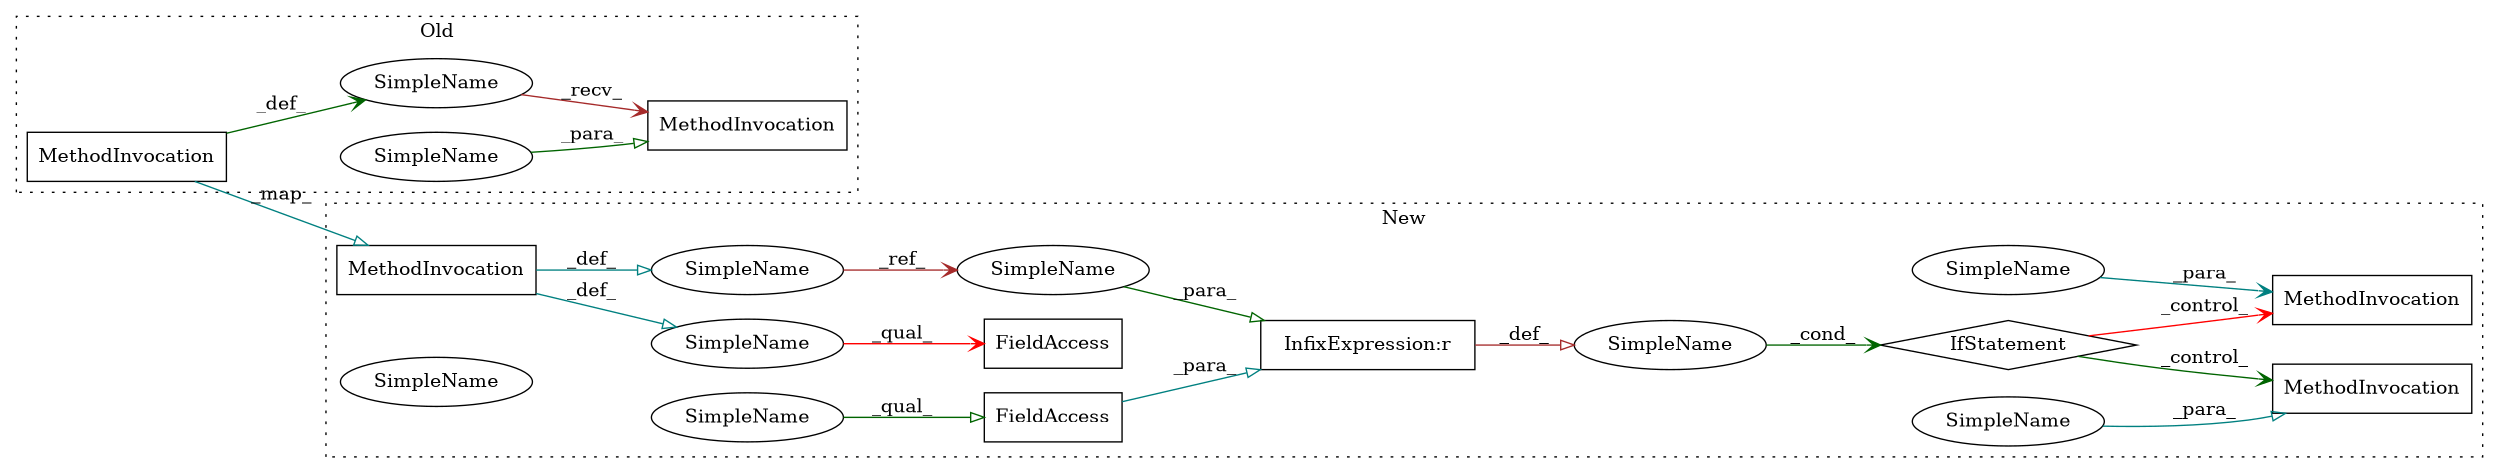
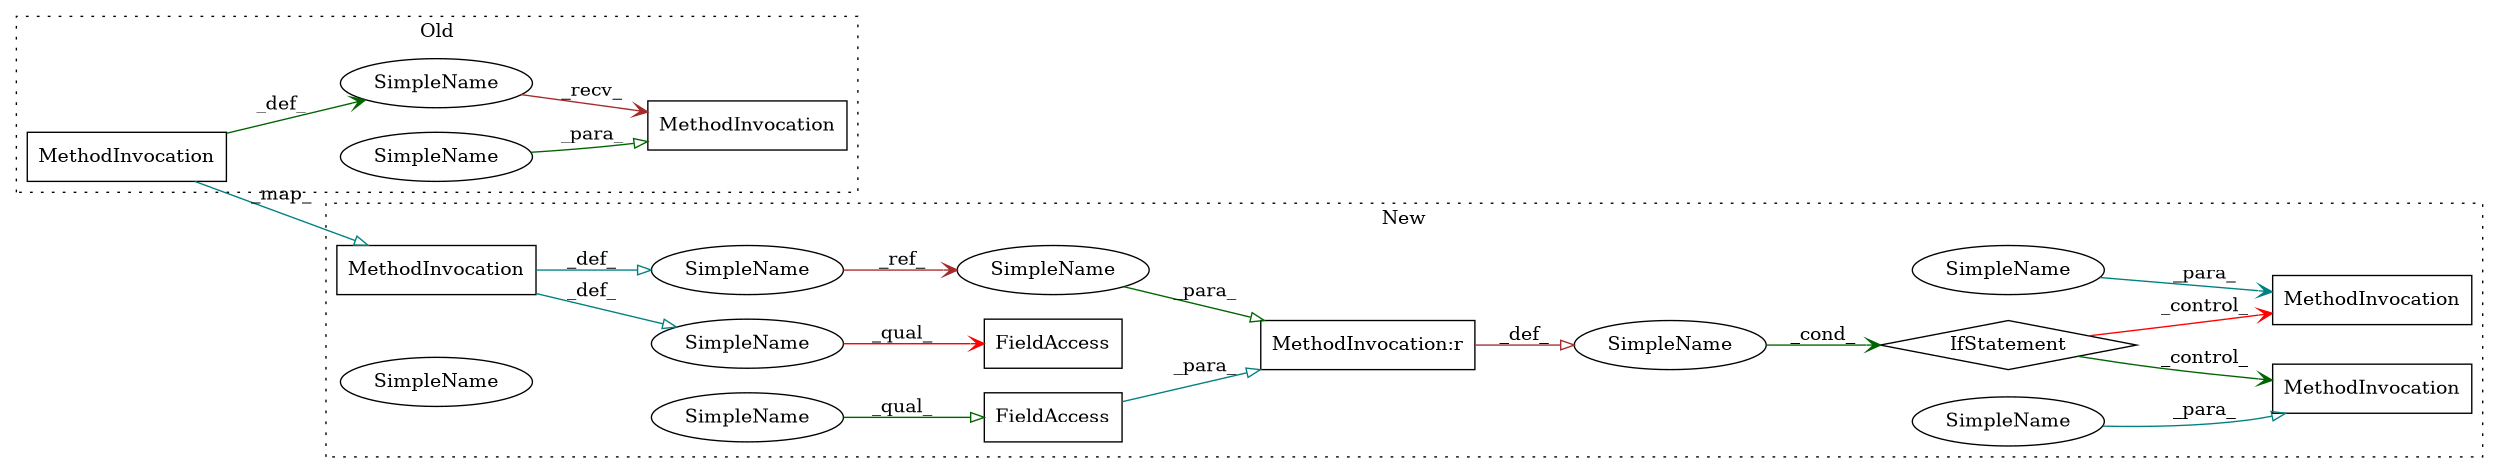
node "InfixExpression:r": label "InfixExpression:r" -> "MethodInvocation:r"
